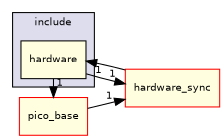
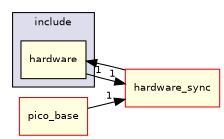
edge "hardware" -> "pico_base": removed
